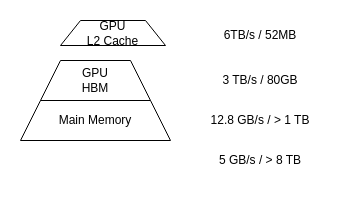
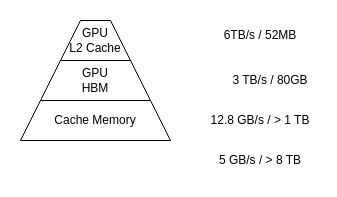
node "GPU L2 Cache": size 105x25 -> 70x40
node "3 TB/s / 80GB": moved (261, 81) -> (271, 81)
node "Main Memory": label "Main Memory" -> "Cache Memory"
